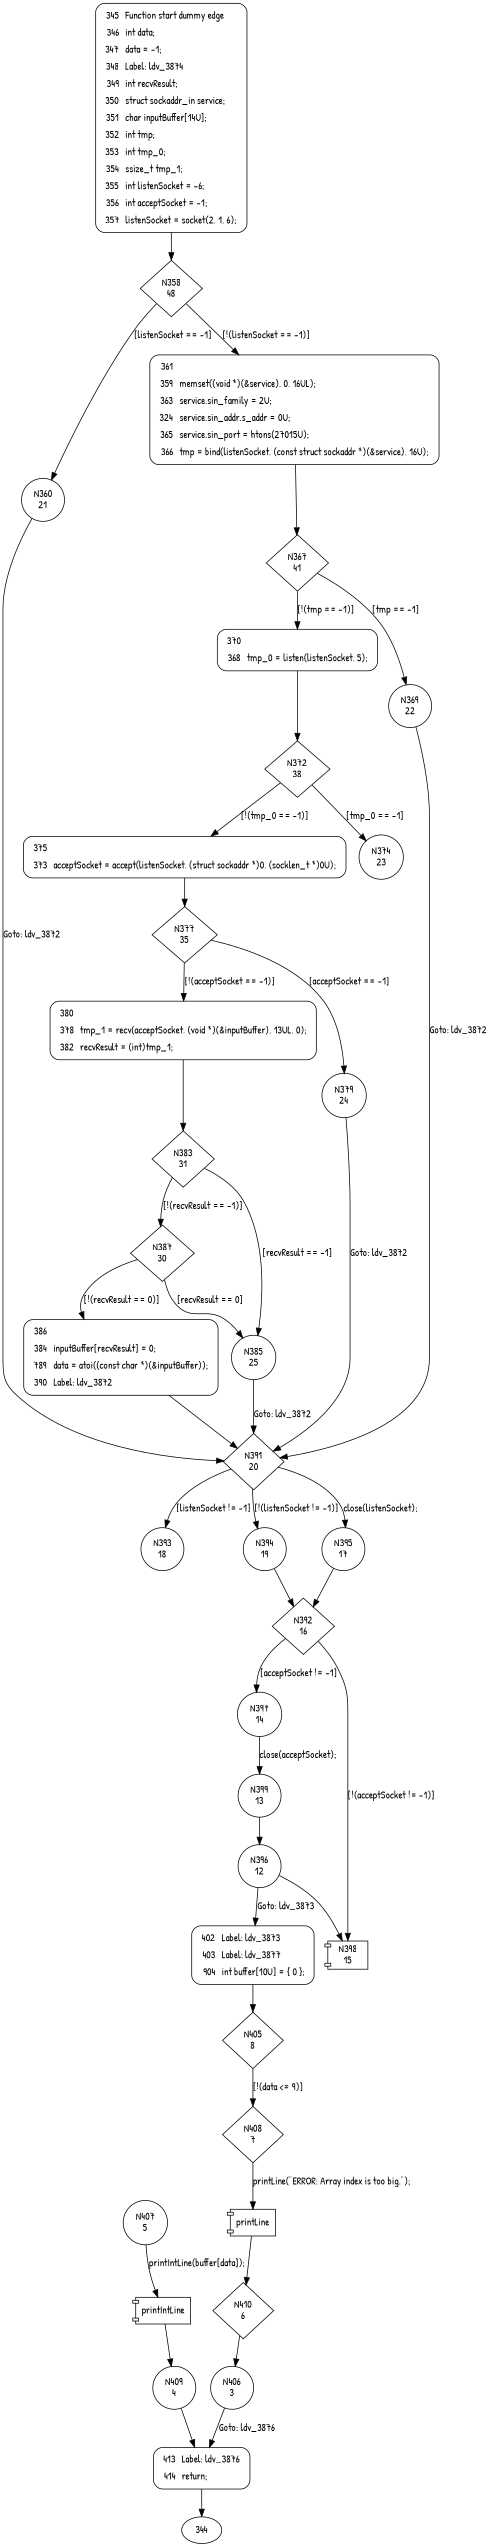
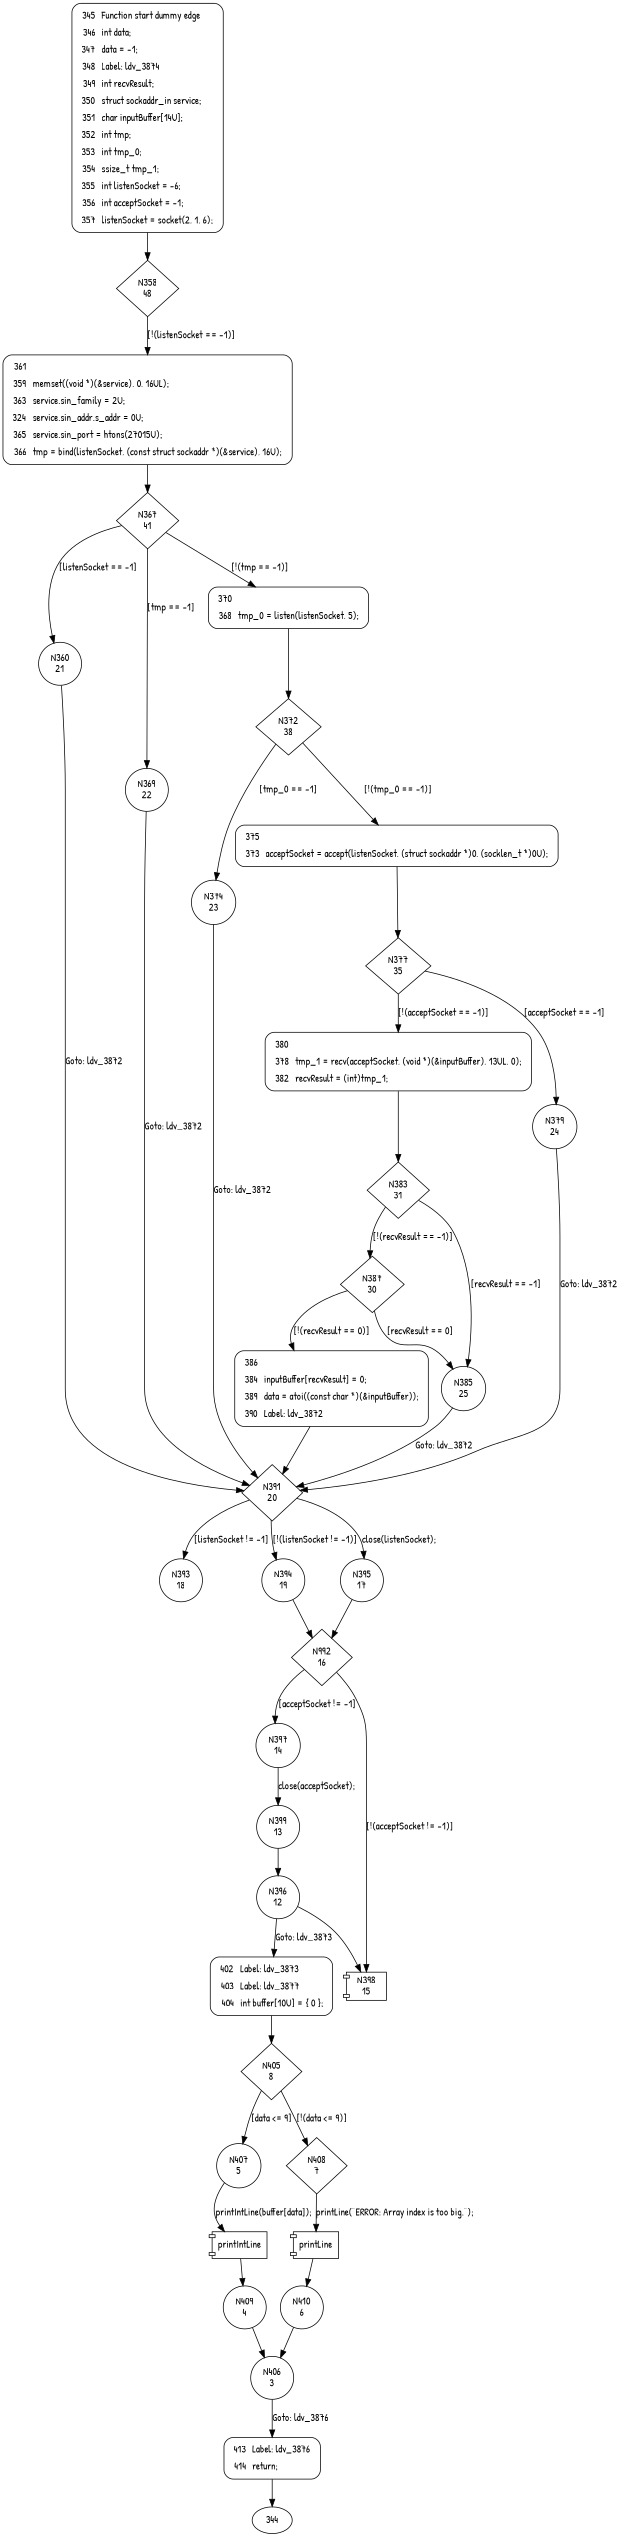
edge "N358 48" -> "N360 21": now "N367 41" -> "N360 21"
edge "N374 23" -> "N391 20": added, label "Goto: ldv_3872"
node "386": text "789" -> "389"
node "N392 16": label "N392 16" -> "N992 16"
node "402": text "904" -> "404"
edge "N405 8" -> "N407 5": added, label "[data <= 9]"
node "N410 6": shape diamond -> circle
edge "N409 4" -> "413": now "N409 4" -> "N406 3"
